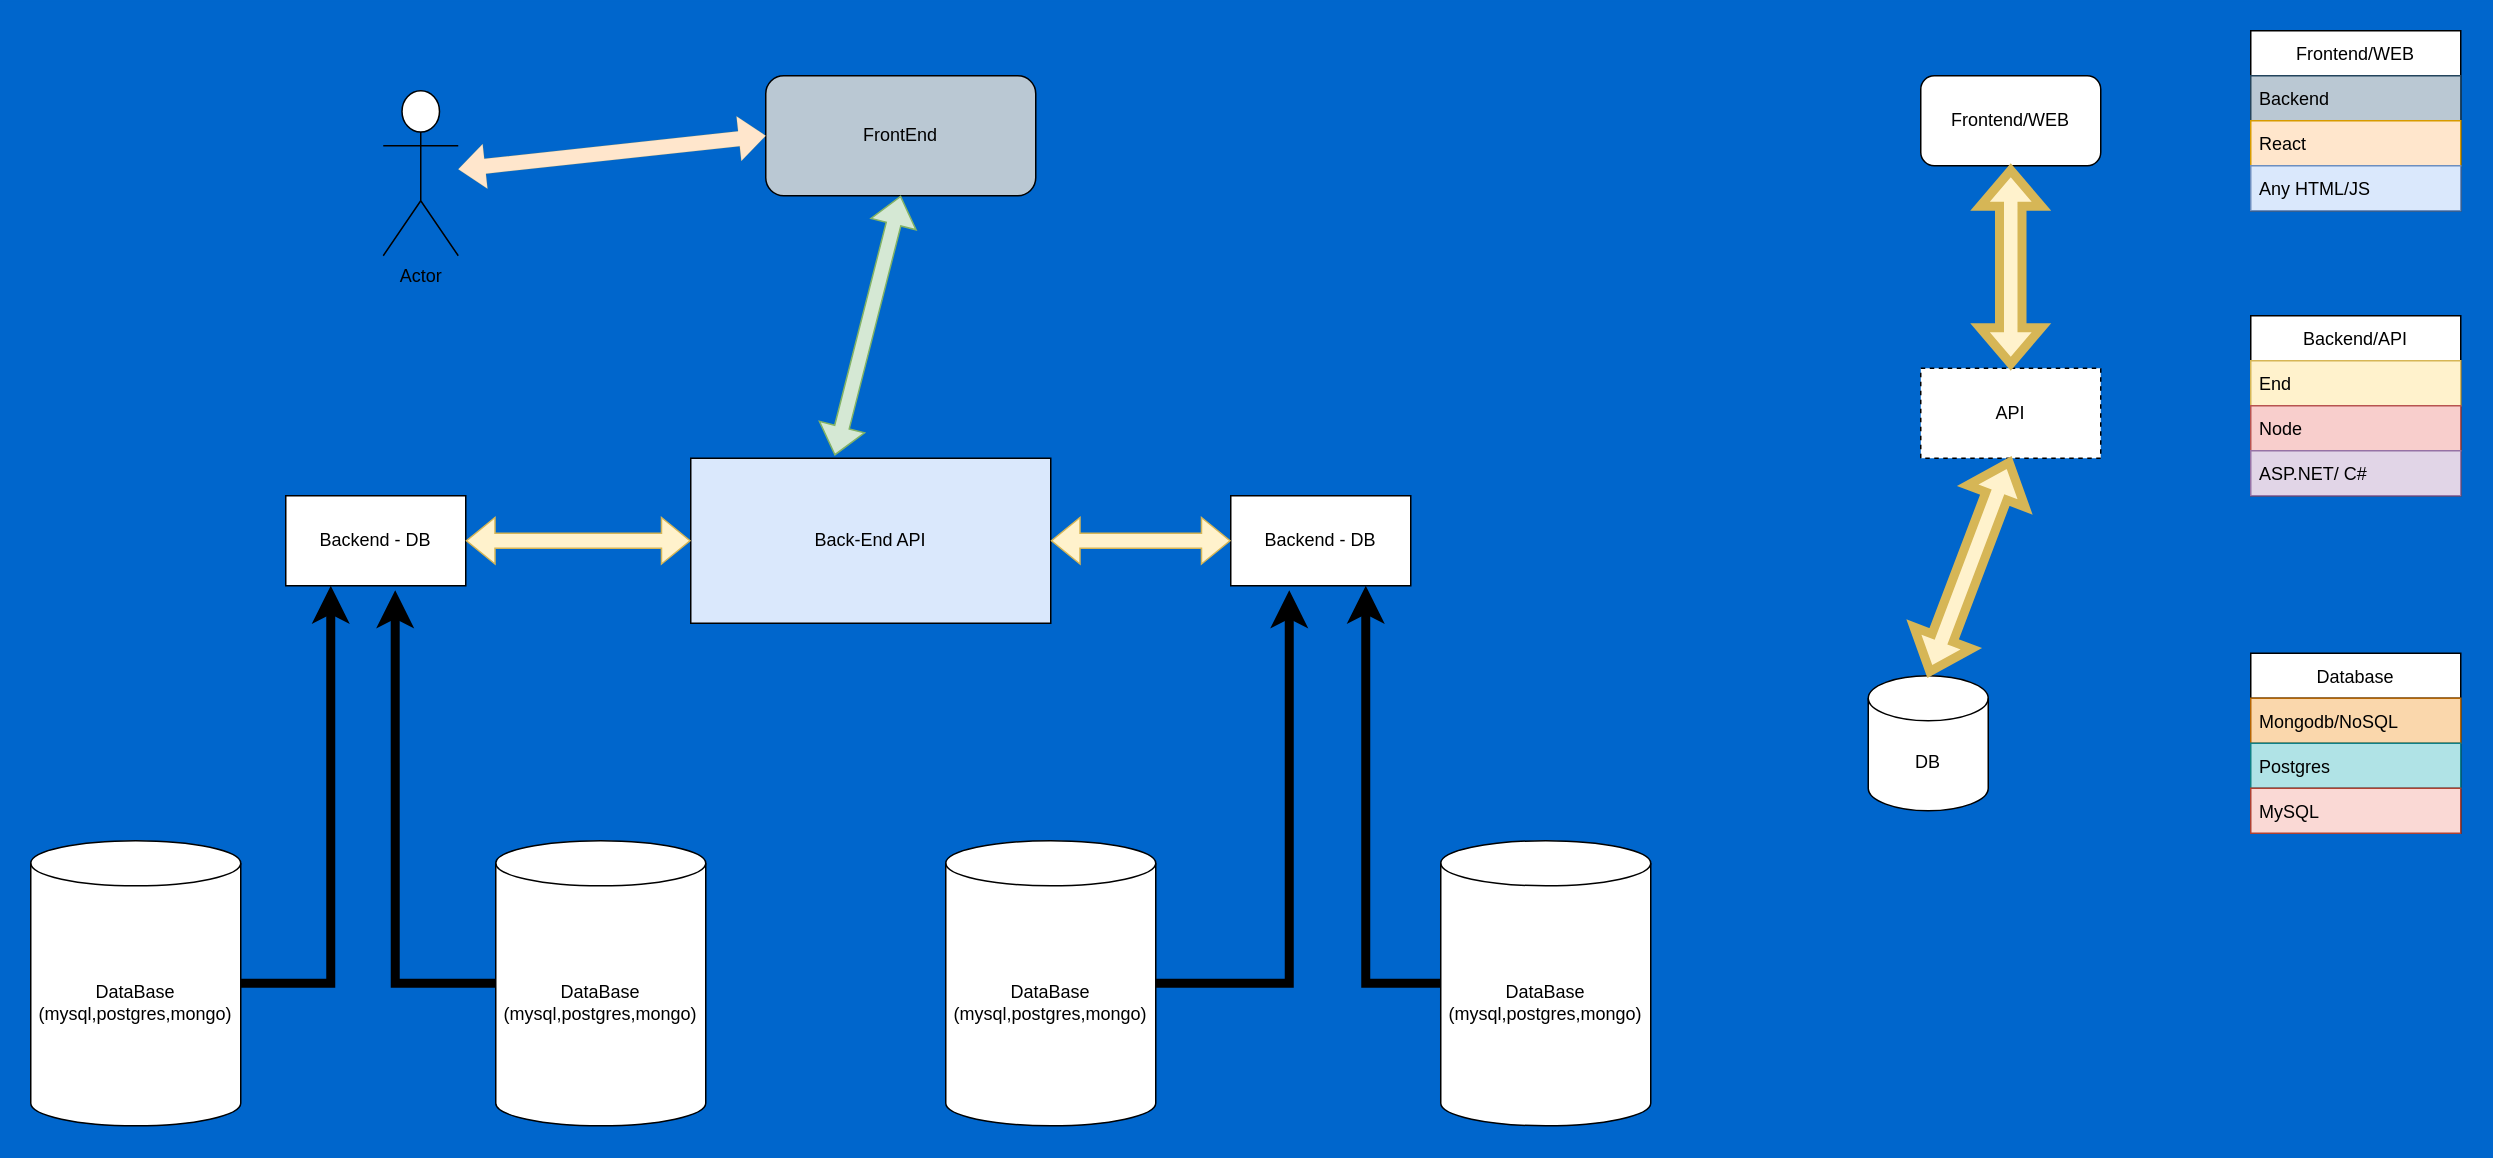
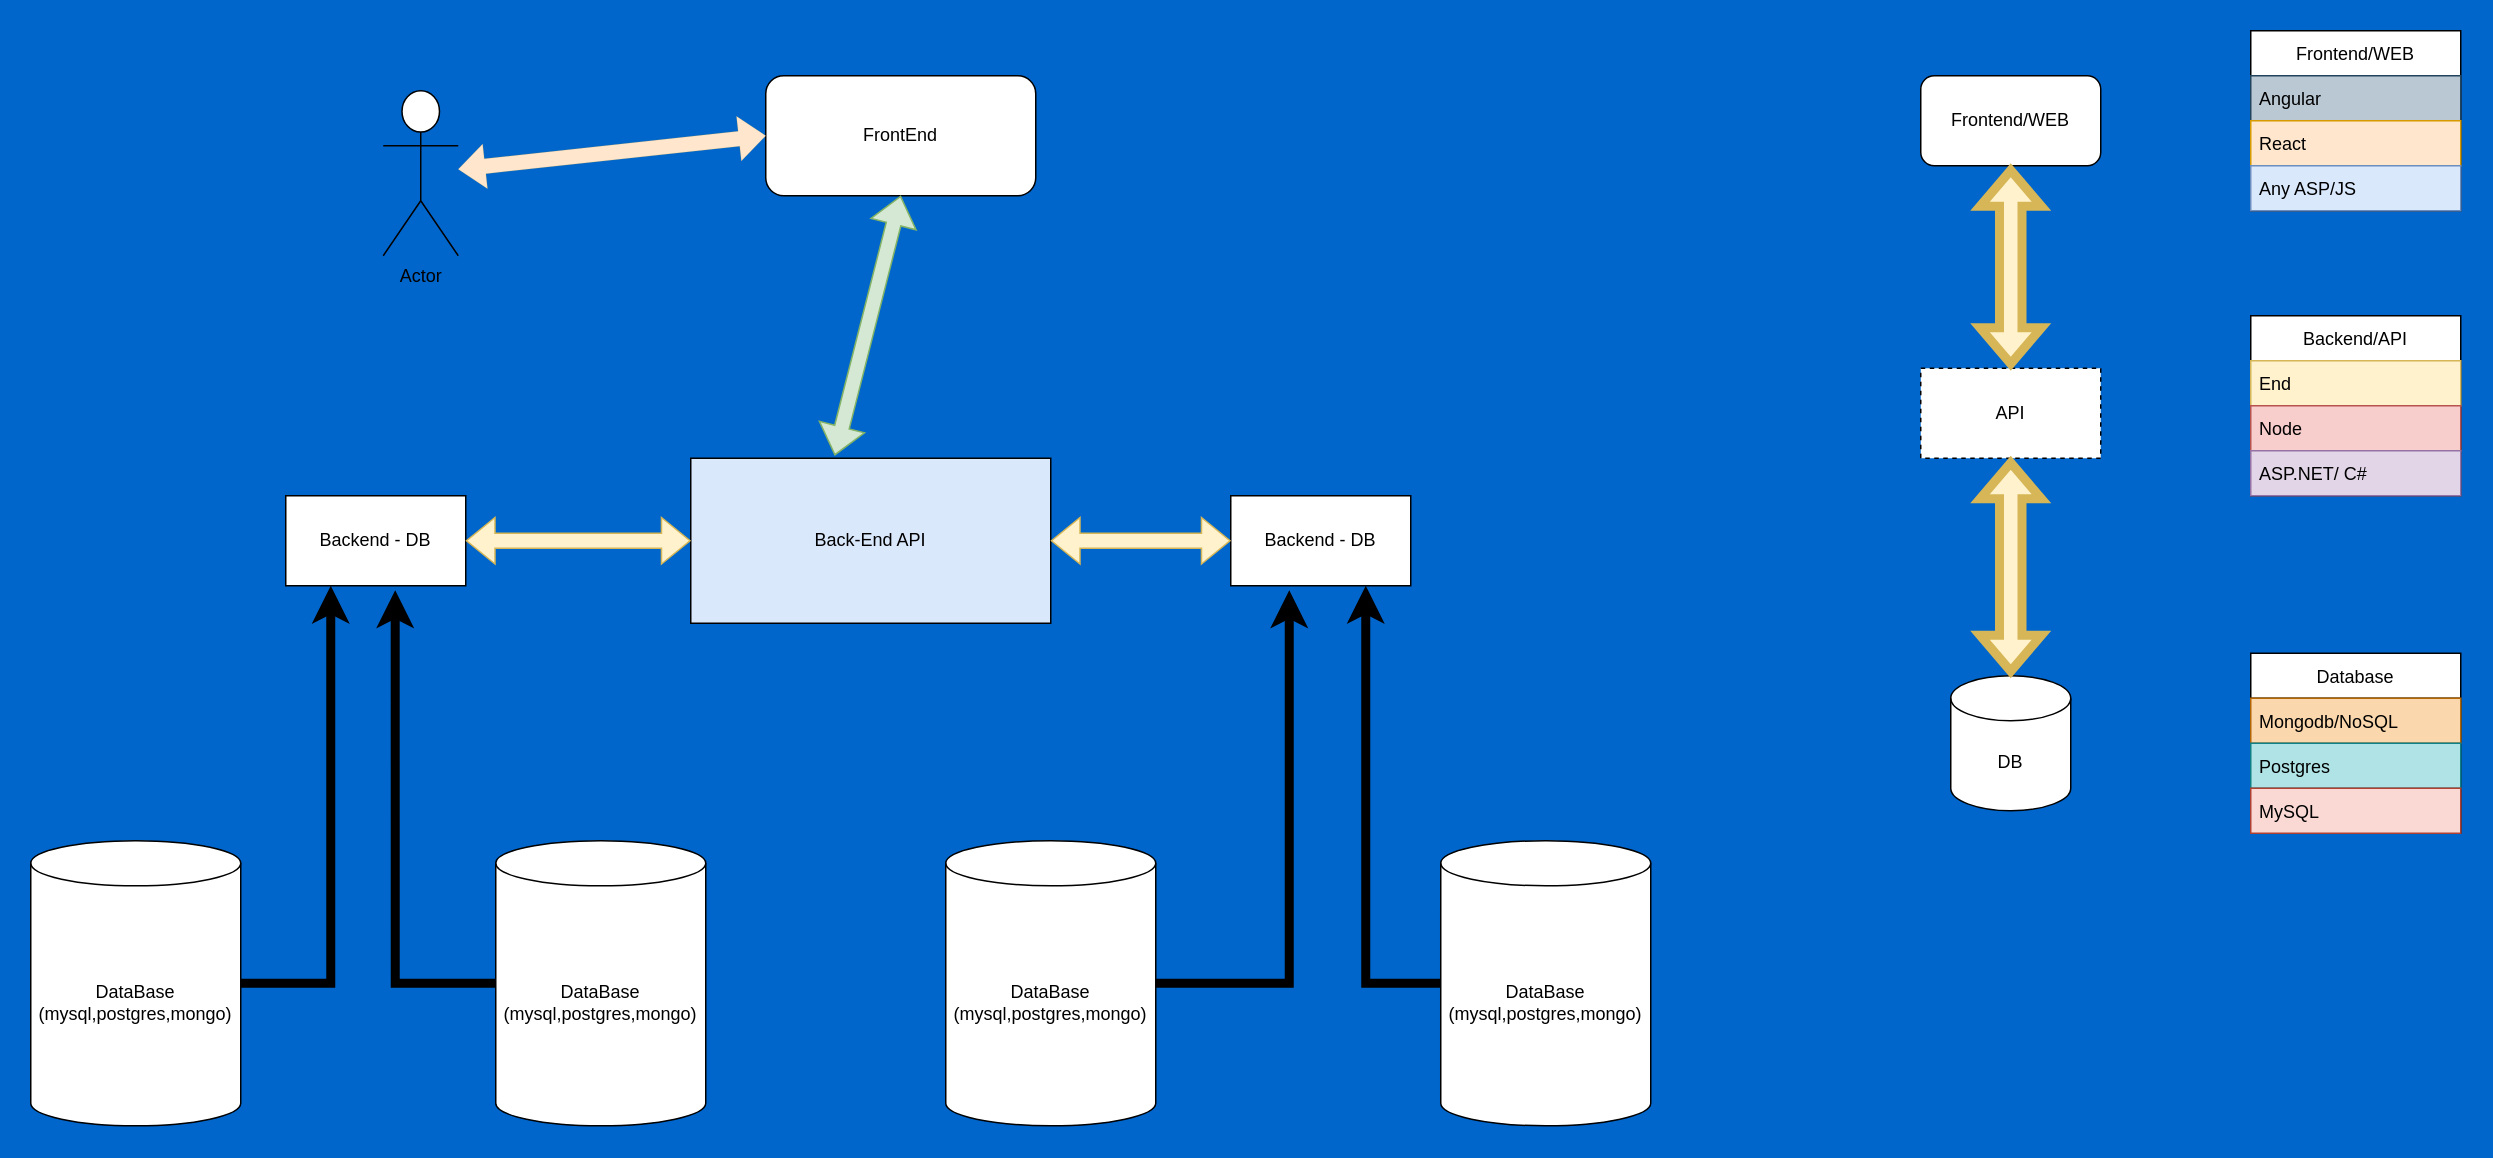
node "Backend": label "Backend" -> "Angular"
node "FrontEnd": fillcolor #bac8d3 -> #ffffff
node "Any HTML/JS": label "Any HTML/JS" -> "Any ASP/JS"
node "DB": moved (1928, 743) -> (2011, 743)
